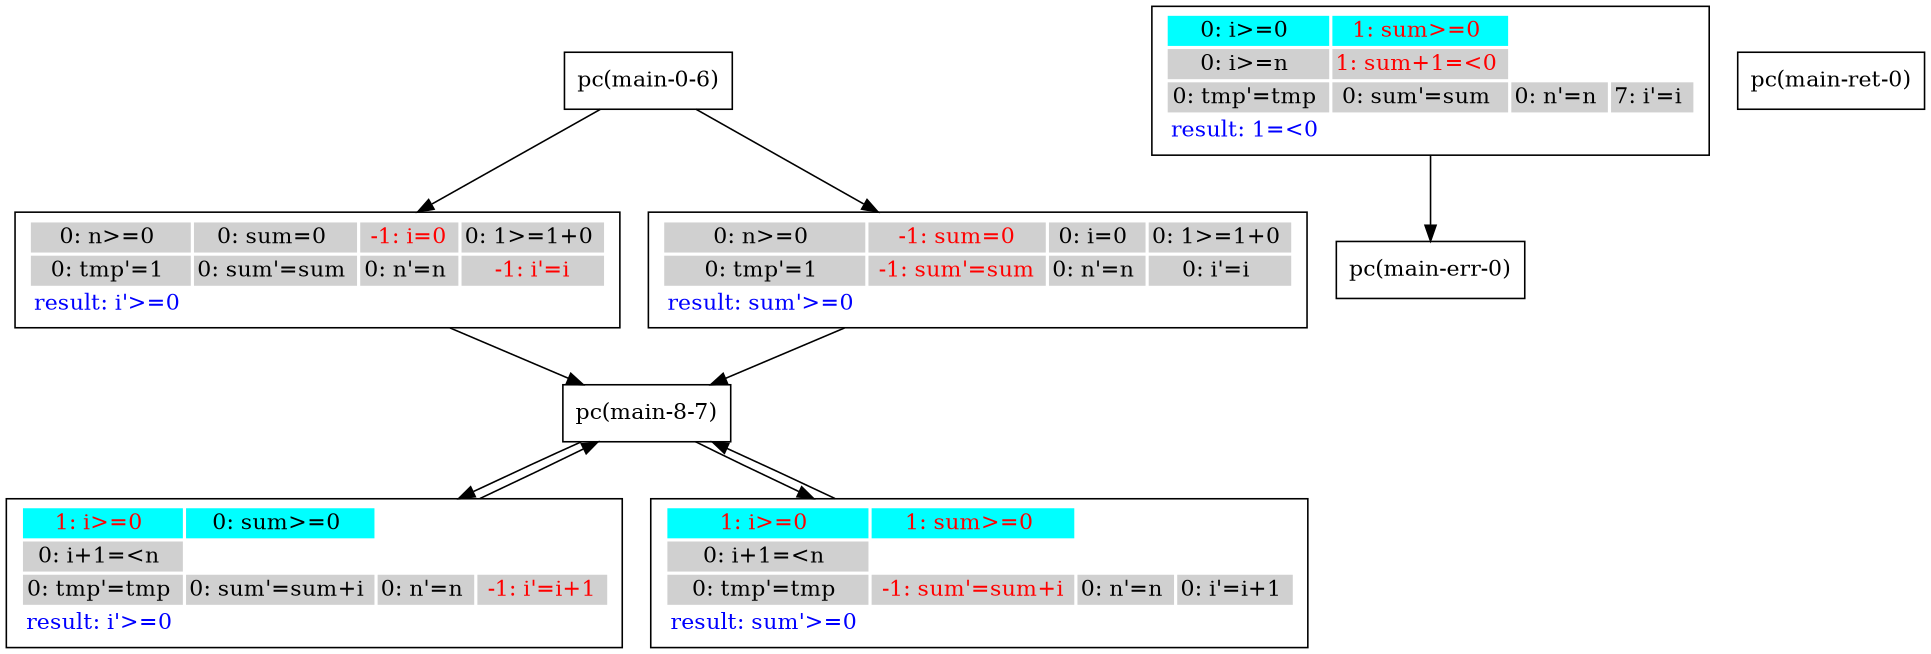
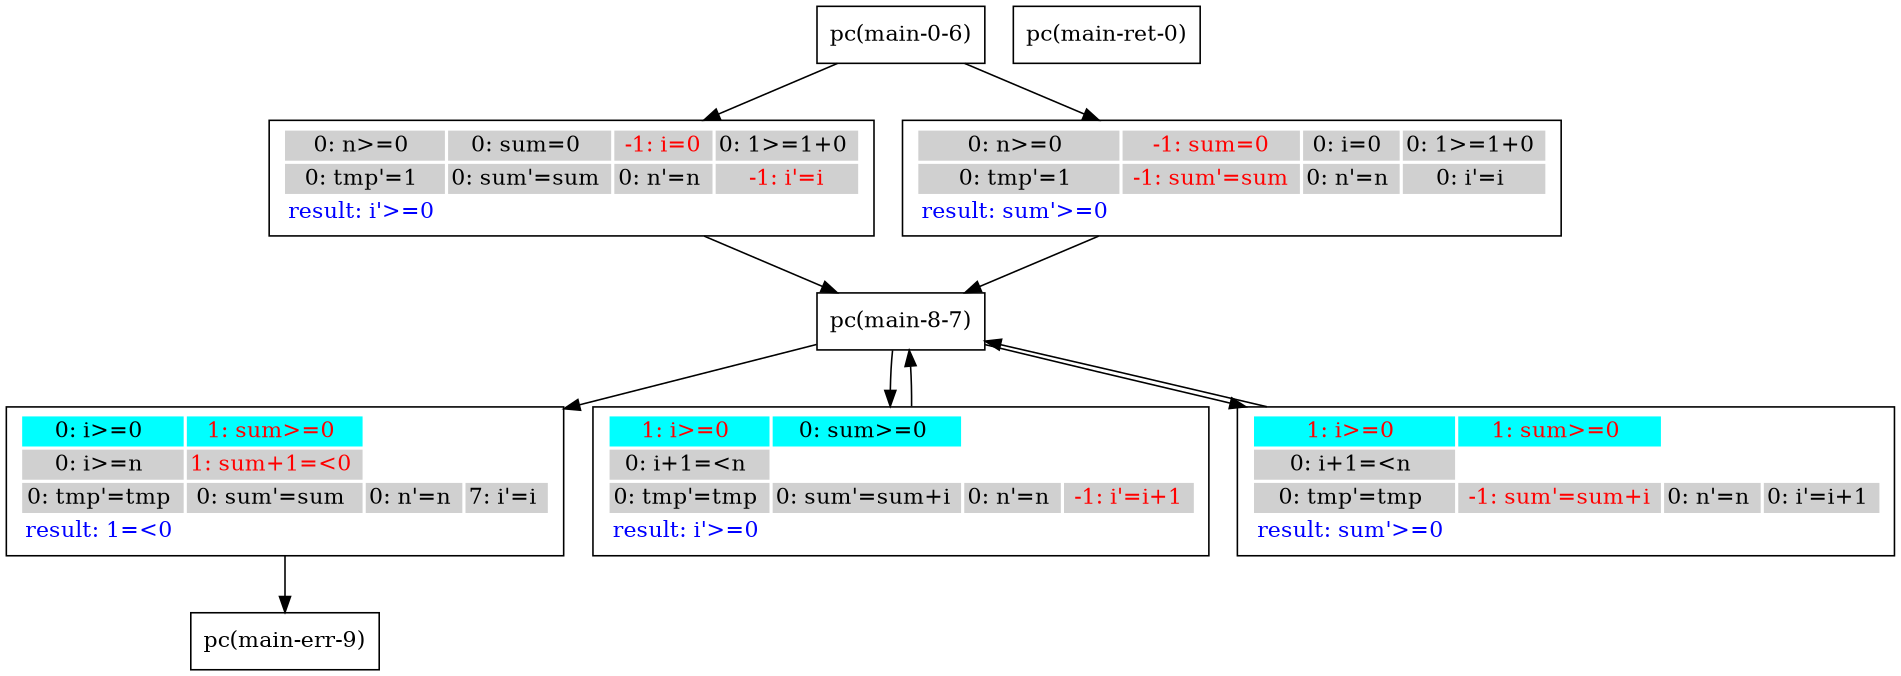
node "pc(main-err-0)": label "pc(main-err-0)" -> "pc(main-err-9)"
edge "pc(main-8-7)" -> "0: i>=0": added
